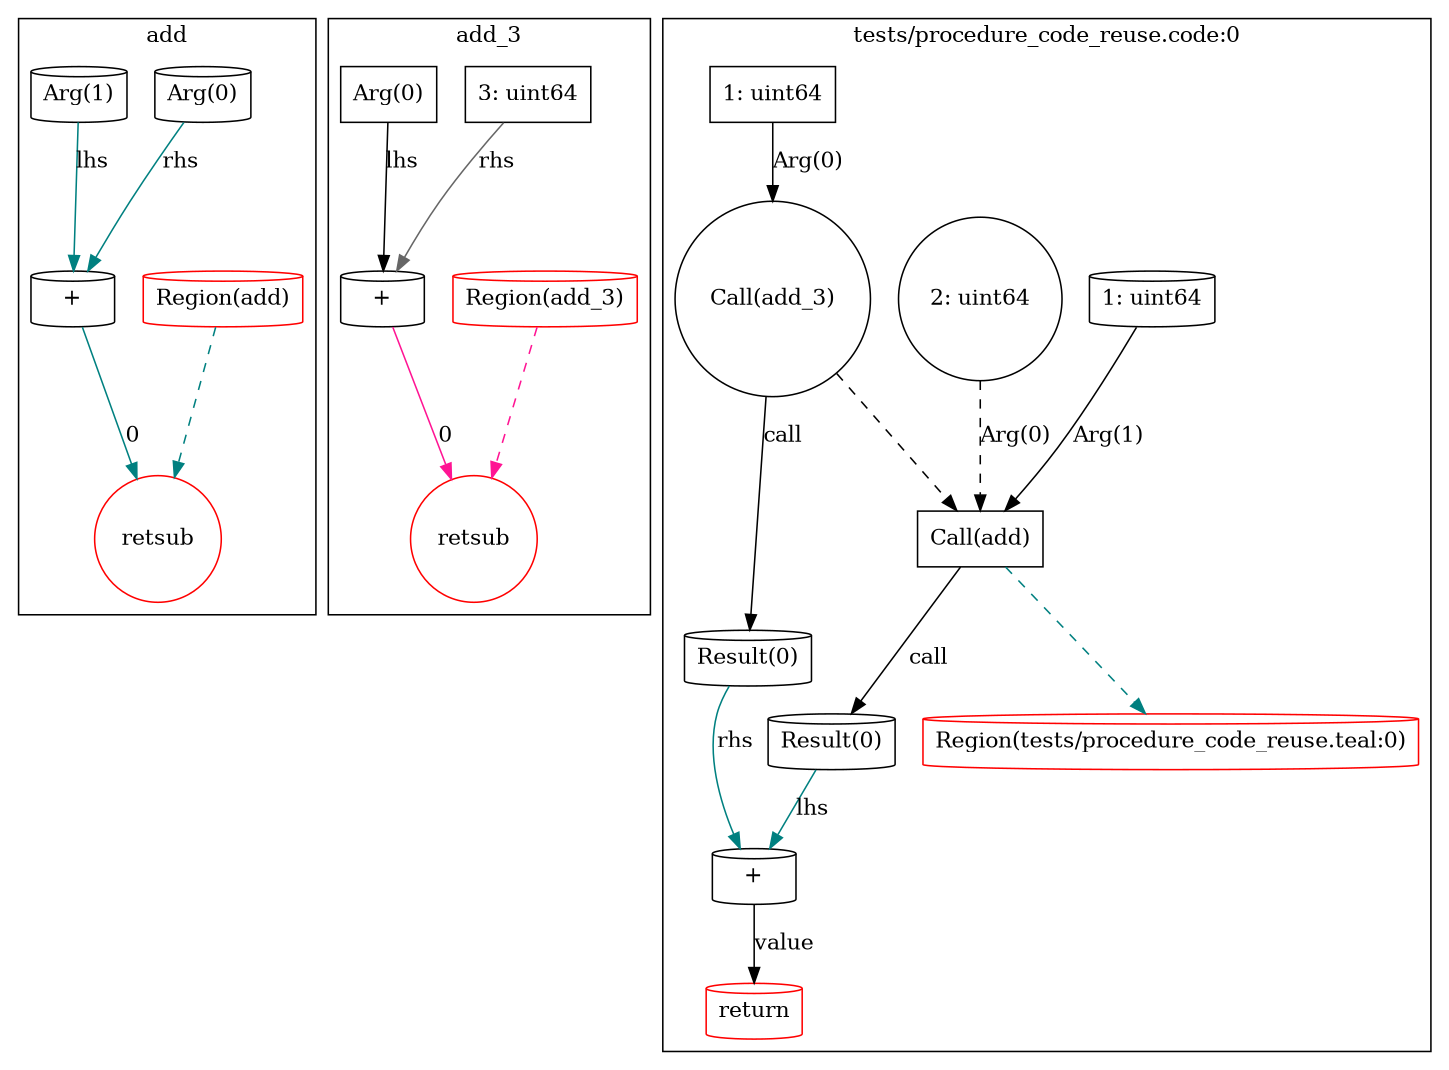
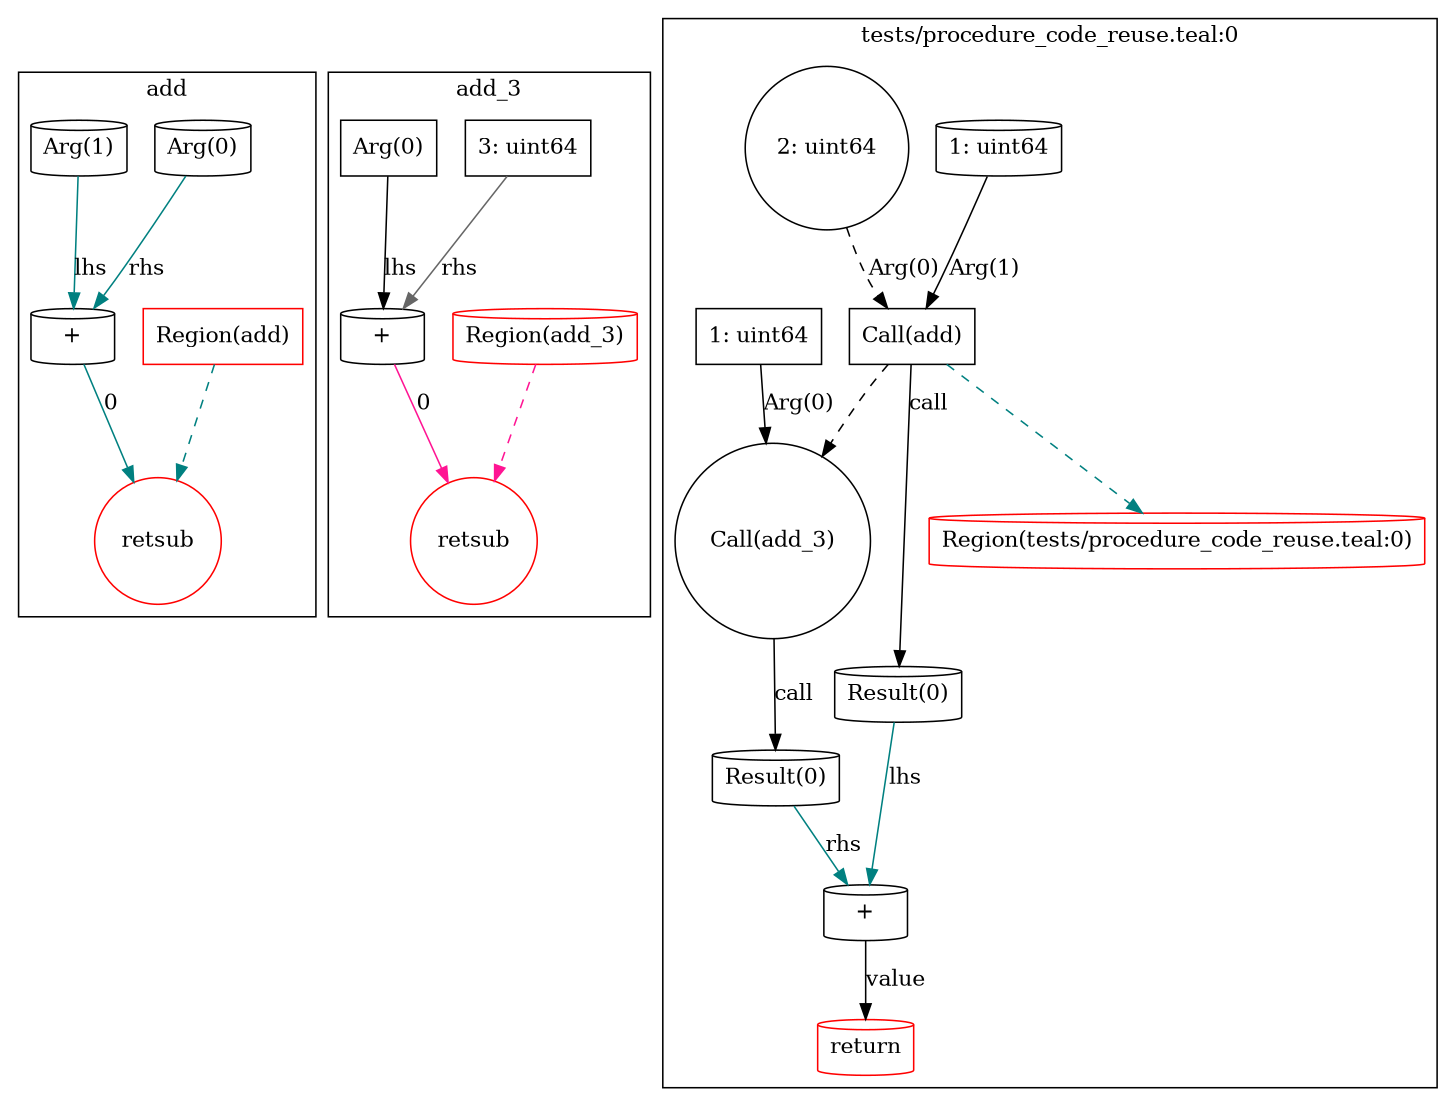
cluster "tests/procedure_code_reuse.code:0": label "tests/procedure_code_reuse.code:0" -> "tests/procedure_code_reuse.teal:0"
node "Region(add)": shape cylinder -> box
edge "Call(add_3)" -> "Call(add)": reversed
